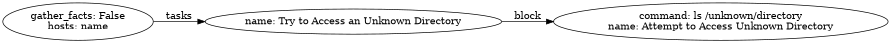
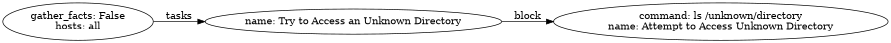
node "gather_facts: False hosts: name": label "gather_facts: False hosts: name" -> "gather_facts: False hosts: all"
